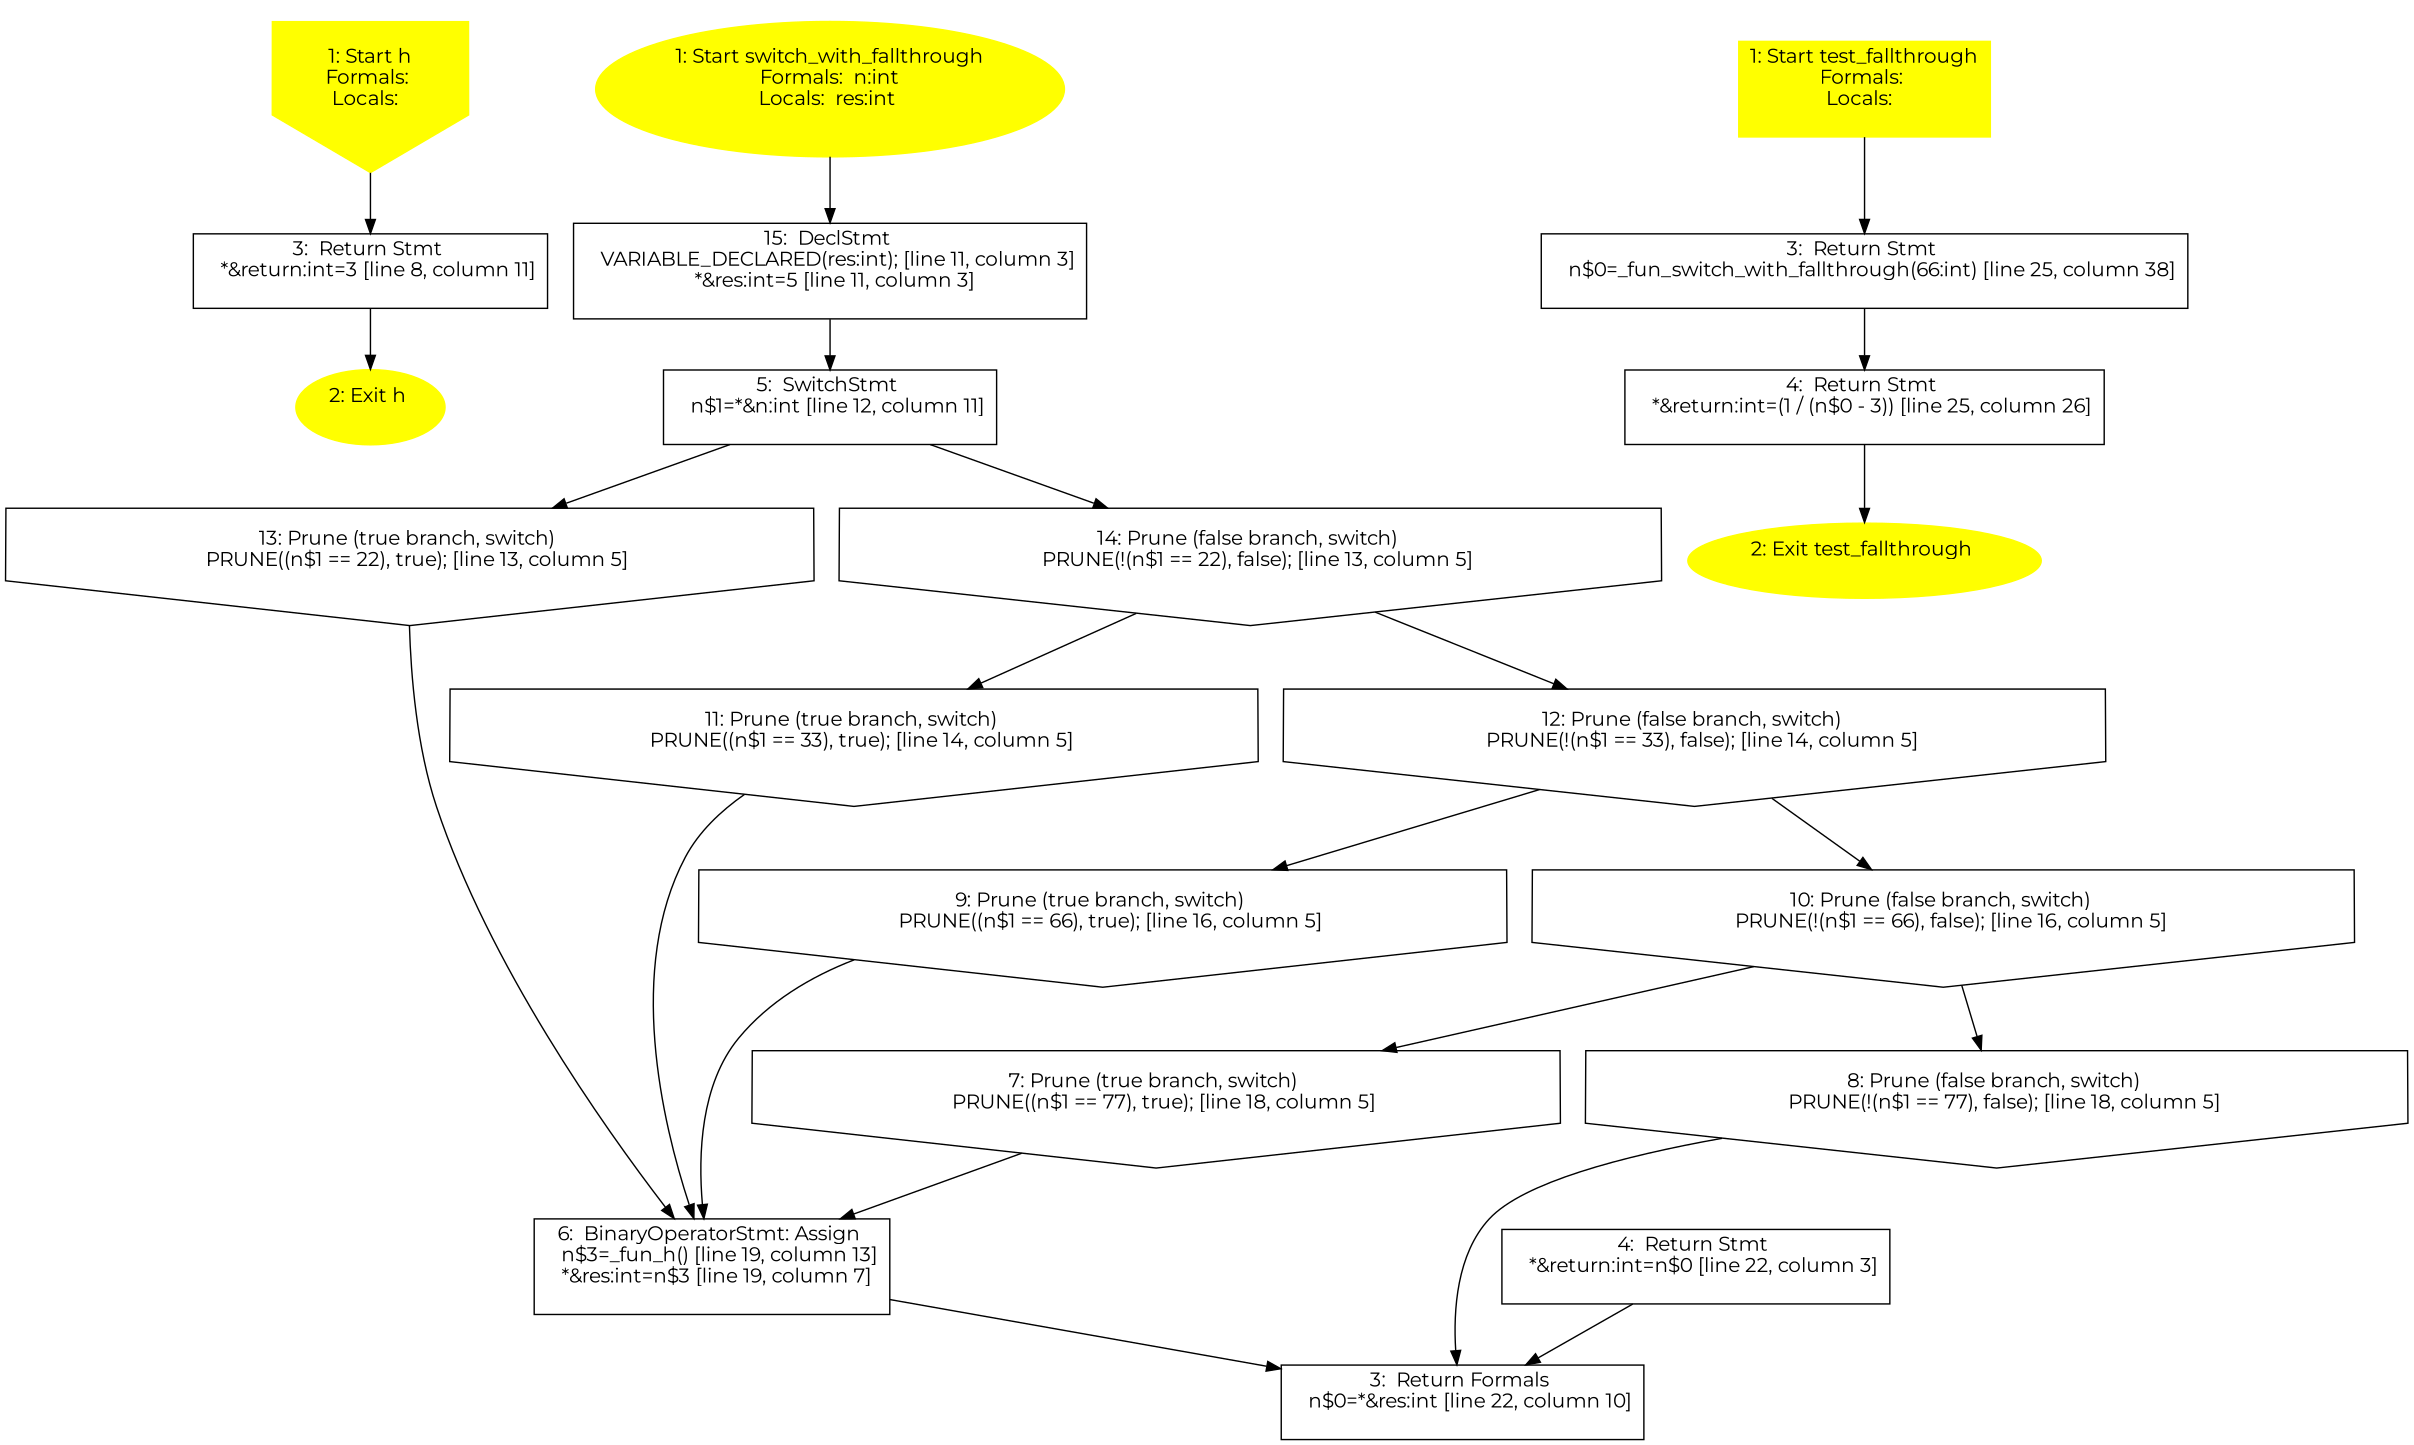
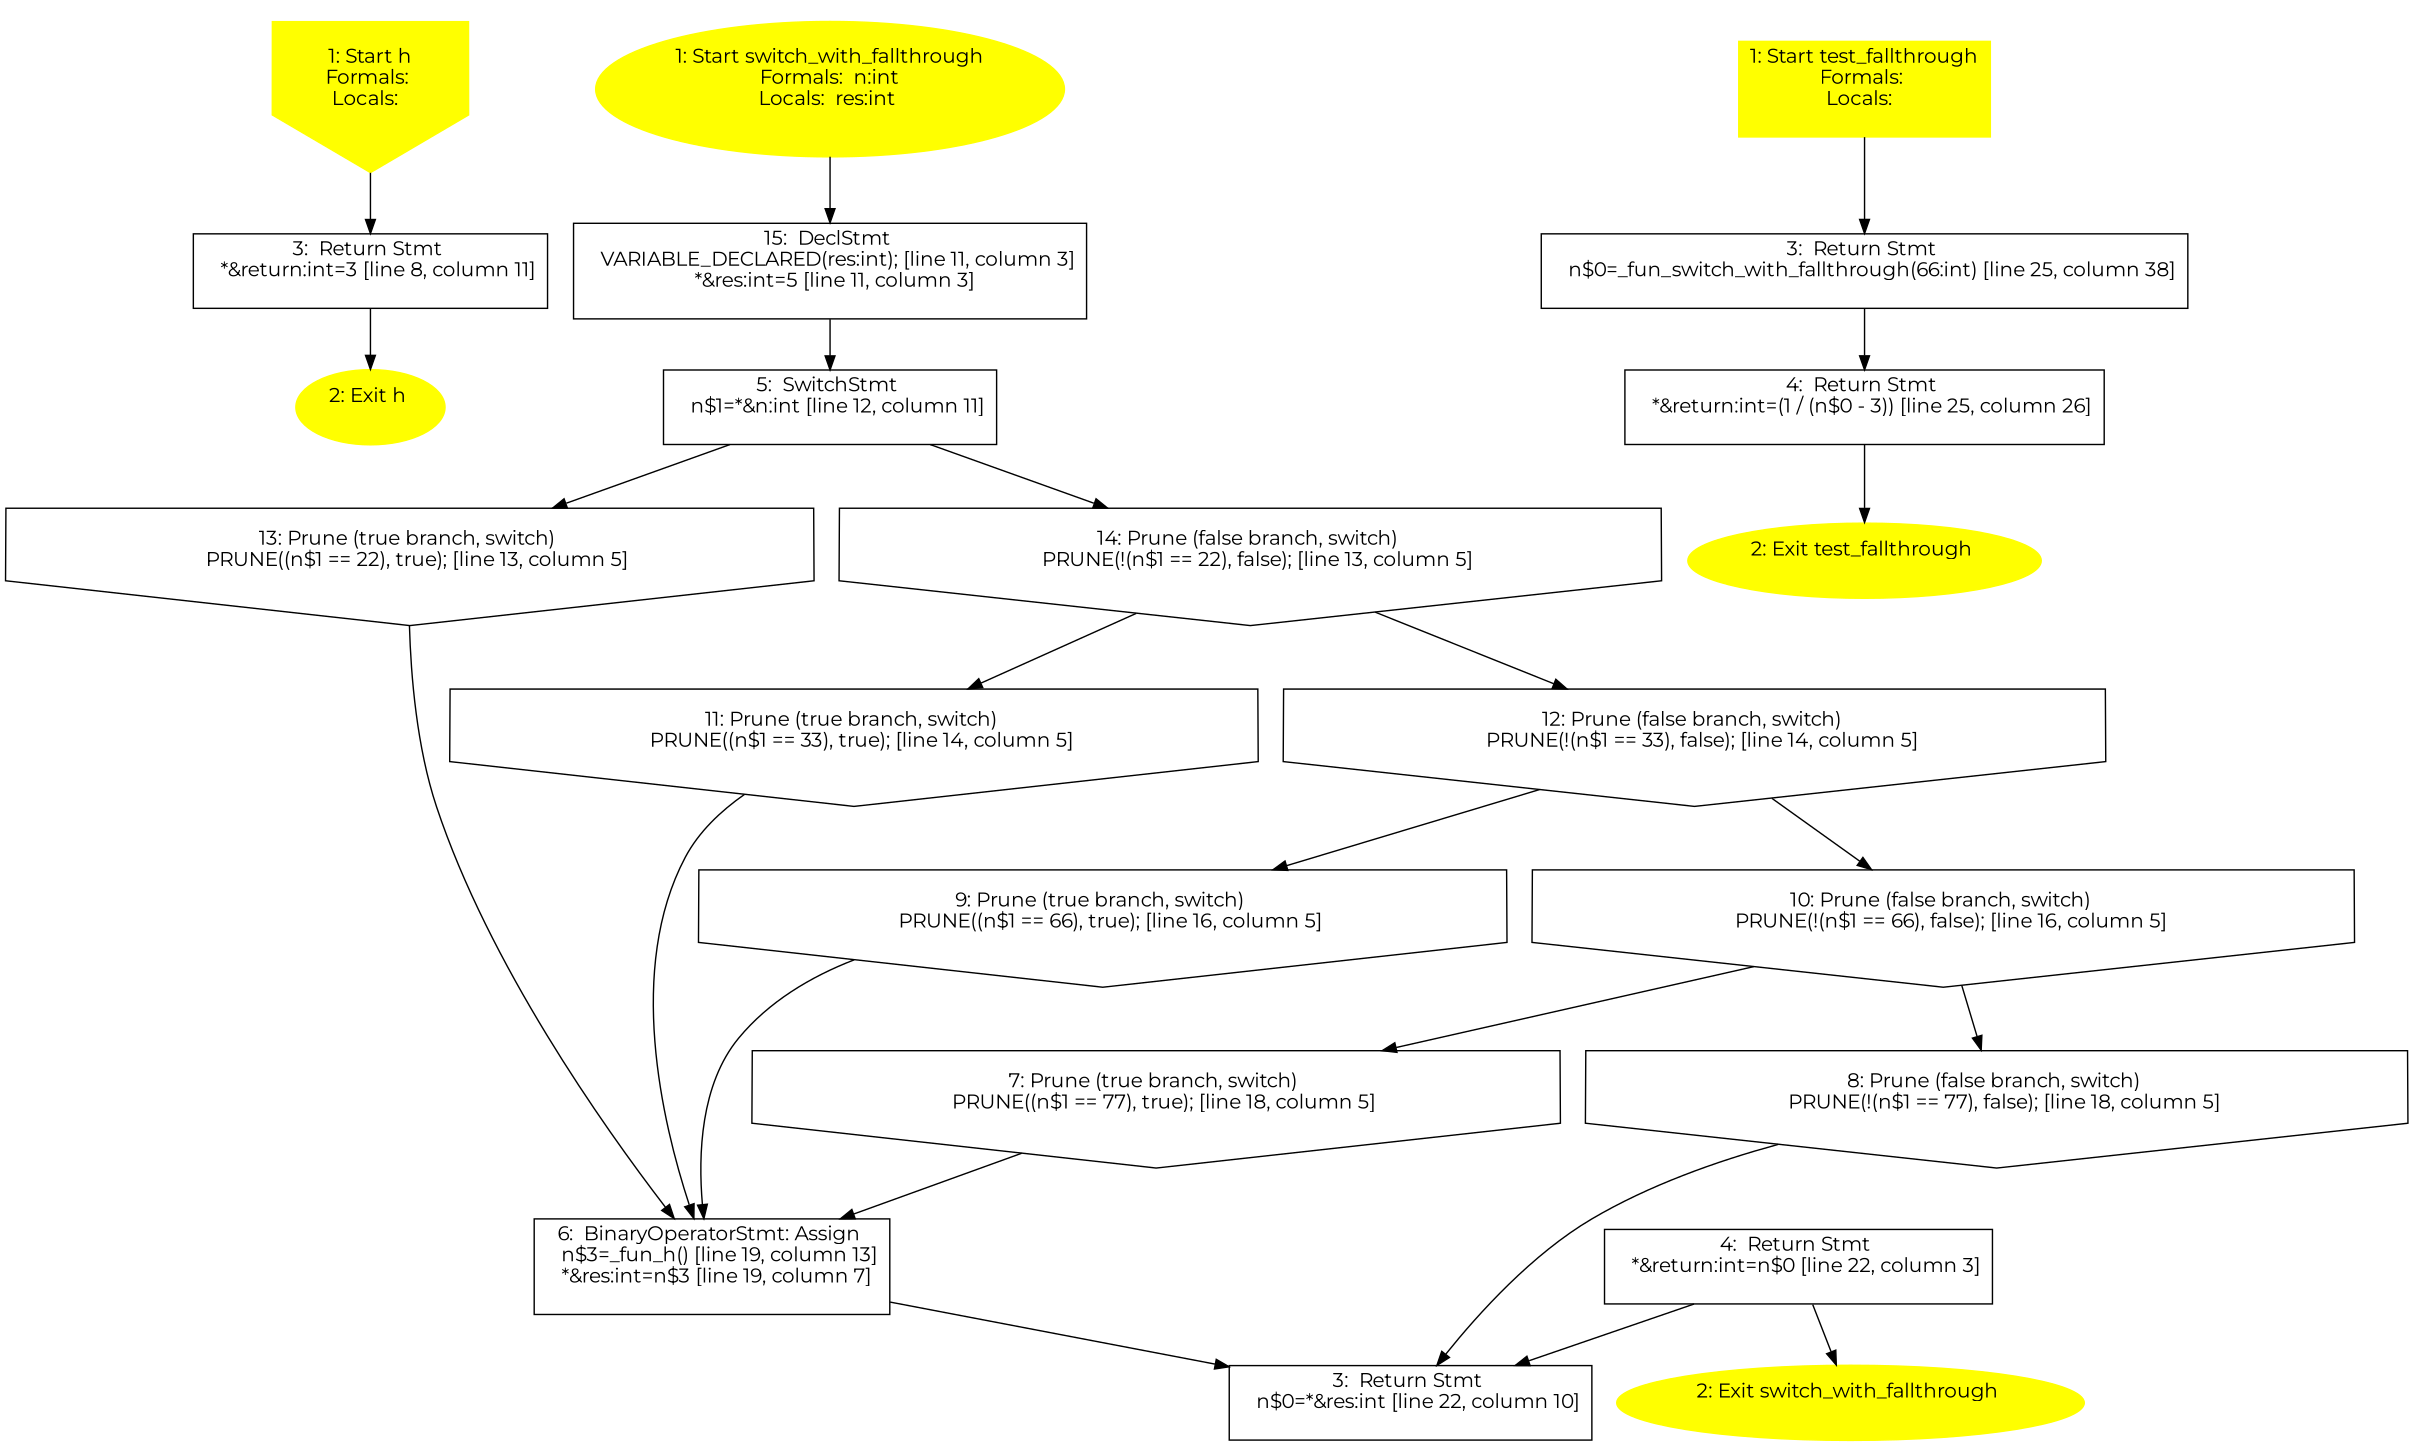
node "3:  Return Formals n$0=*&res:int [line 22, column 10]": label "3:  Return Formals n$0=*&res:int [line 22, column 10]" -> "3:  Return Stmt n$0=*&res:int [line 22, column 10]"
node "2: Exit switch_with_fallthrough": added
